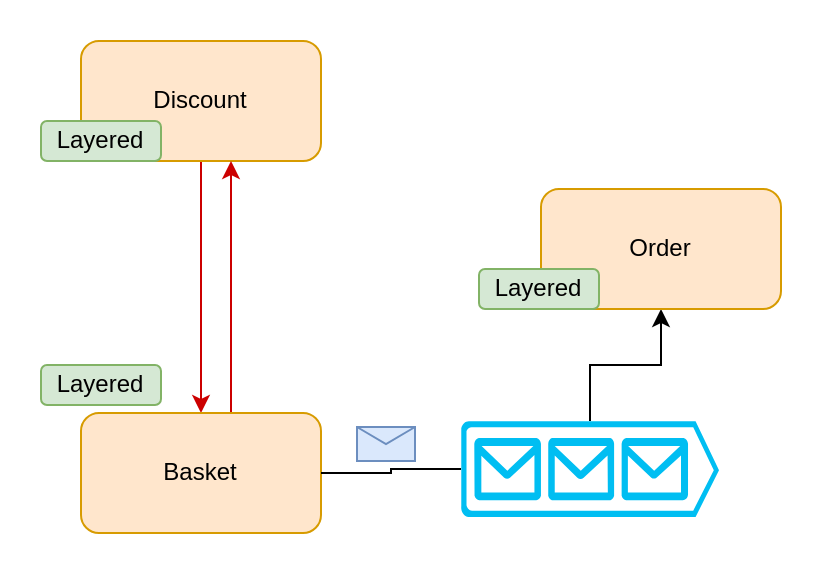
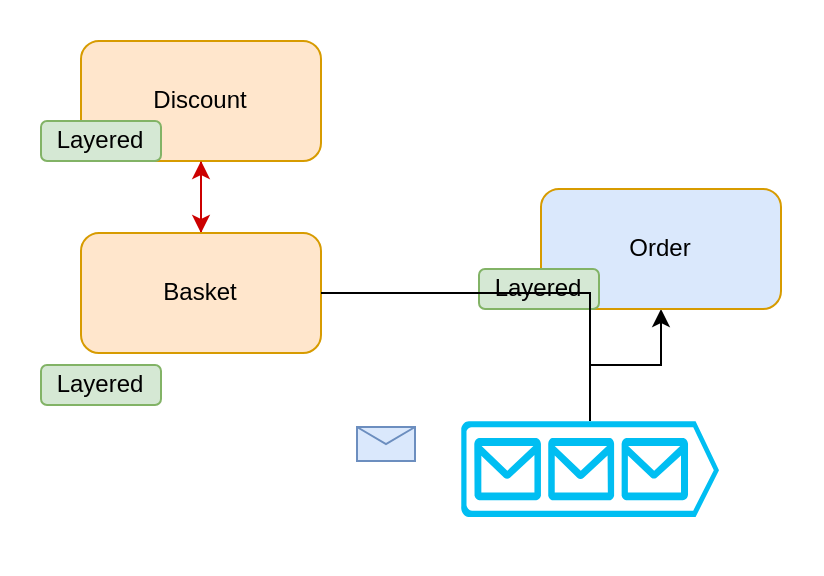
node "Order": fillcolor #ffe6cc -> #dae8fc
node "Basket": moved (201, 473) -> (201, 293)
